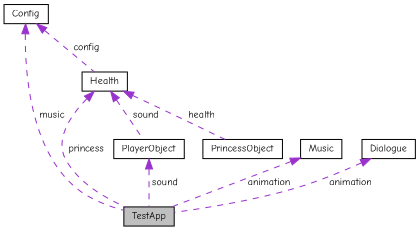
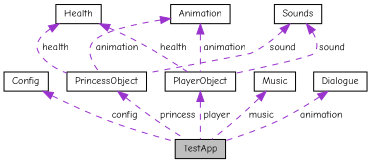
node "Animation": added
node "Sounds": added
edge "Health" -> "Config": removed, label "config"
edge "TestApp" -> "Config": label " music" -> " config"
edge "PlayerObject" -> "Health": label " sound" -> " health"
edge "TestApp" -> "Health": now "TestApp" -> "PrincessObject"
edge "TestApp" -> "PlayerObject": label " sound" -> " player"
edge "TestApp" -> "Music": label " animation" -> " music"
